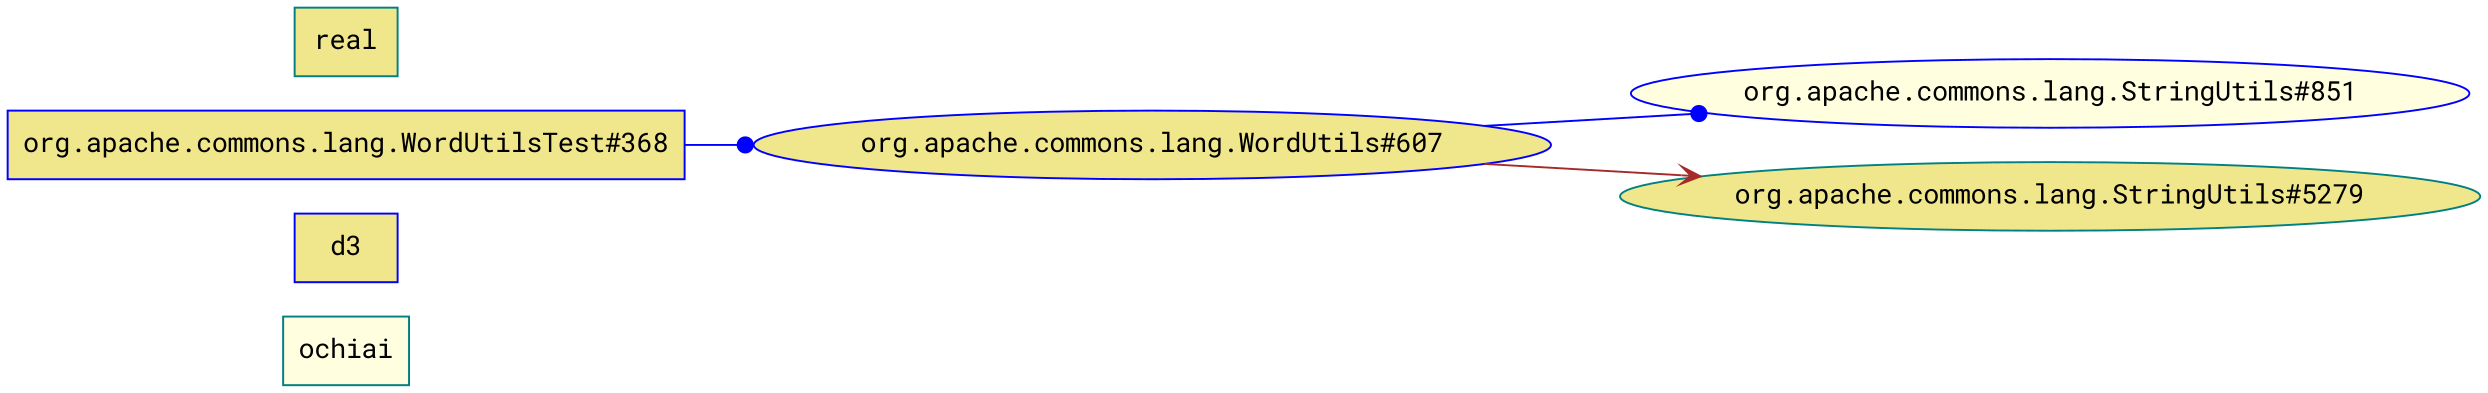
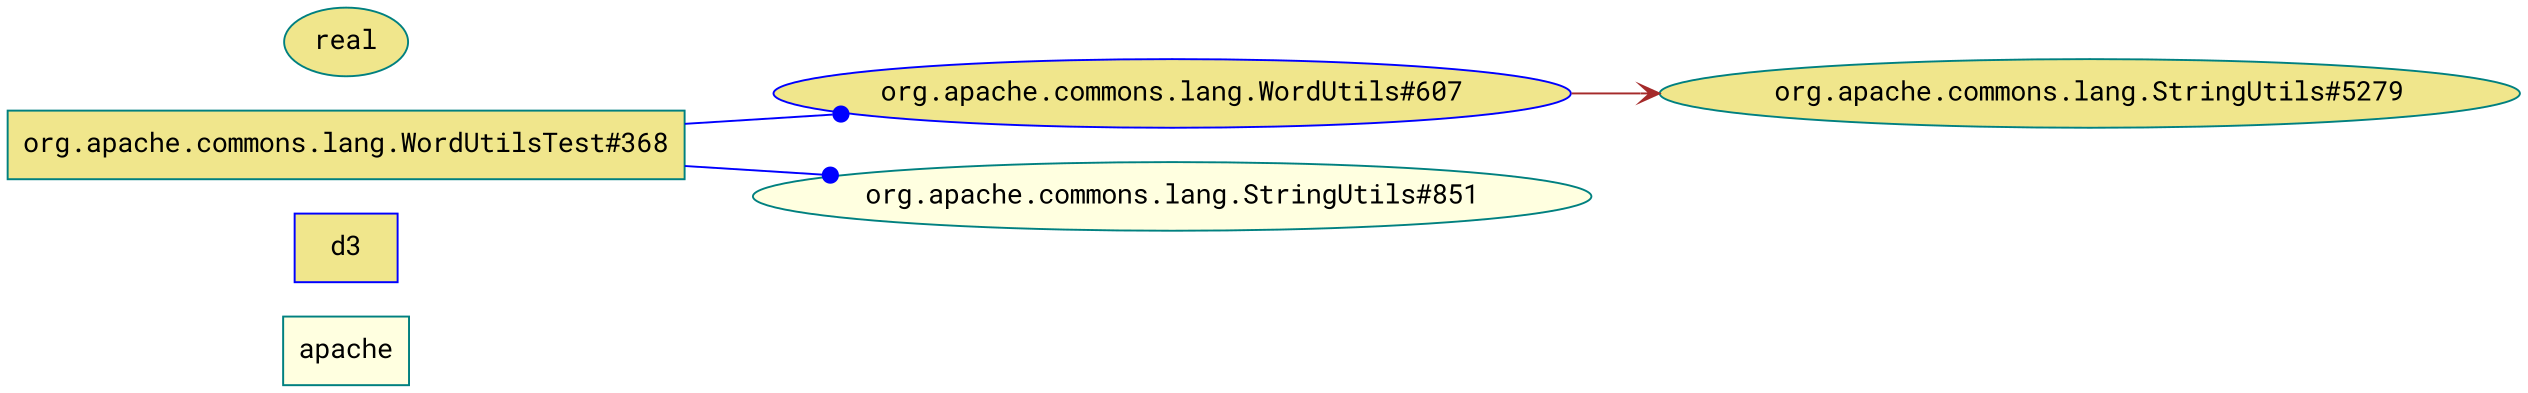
node "real": shape box -> ellipse
node "org.apache.commons.lang.StringUtils#851": color blue -> teal
edge "org.apache.commons.lang.WordUtils#607" -> "org.apache.commons.lang.StringUtils#851": now "org.apache.commons.lang.WordUtilsTest#368" -> "org.apache.commons.lang.StringUtils#851"
node "org.apache.commons.lang.WordUtilsTest#368": color blue -> teal
node "ochiai": label "ochiai" -> "apache"
